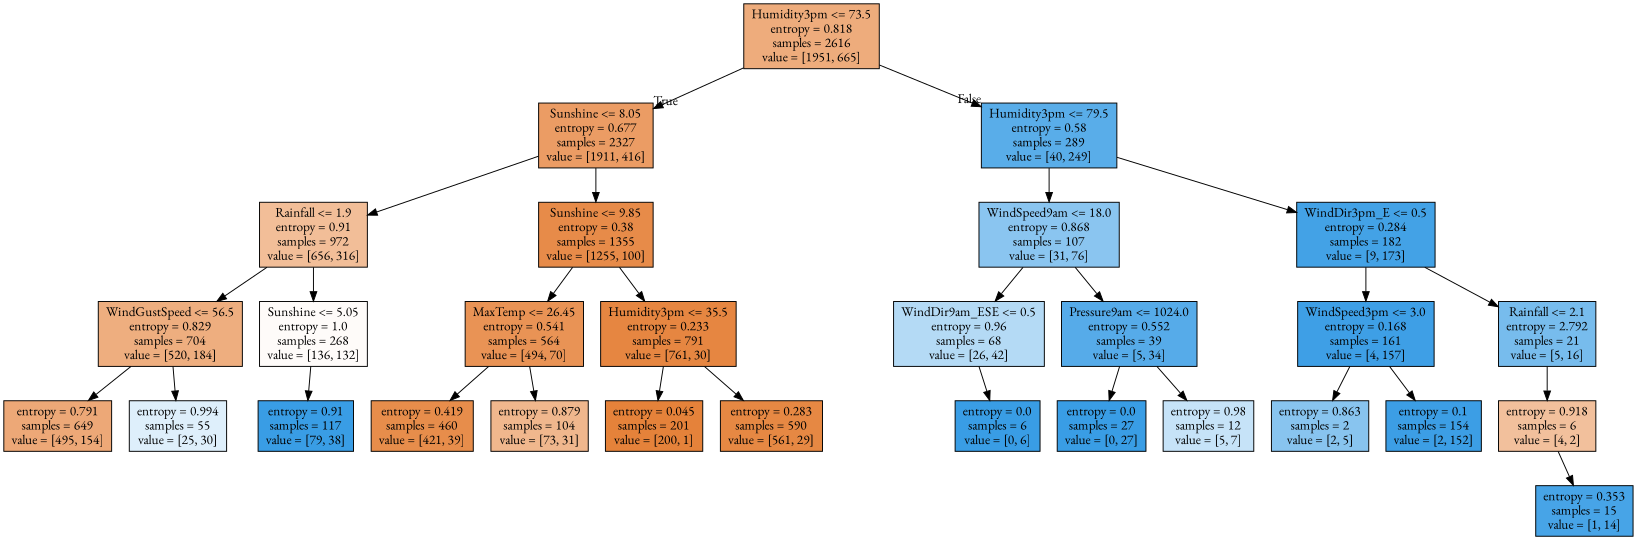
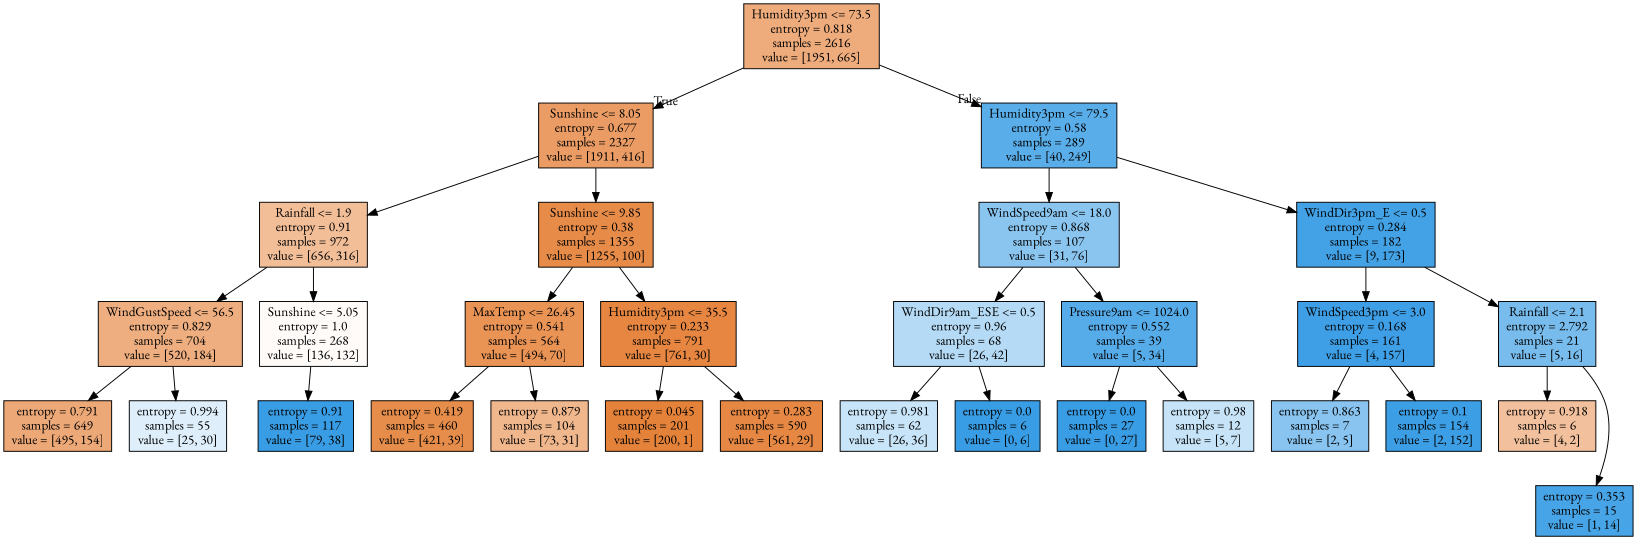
node "entropy = 0.981 samples = 62 value = [26, 36]": added
node "entropy = 0.863 samples = 2 value = [2, 5]": label "entropy = 0.863 samples = 2 value = [2, 5]" -> "entropy = 0.863 samples = 7 value = [2, 5]"
edge "entropy = 0.918 samples = 6 value = [4, 2]" -> "entropy = 0.353 samples = 15 value = [1, 14]": now "Rainfall <= 2.1 entropy = 2.792 samples = 21 value = [5, 16]" -> "entropy = 0.353 samples = 15 value = [1, 14]"
